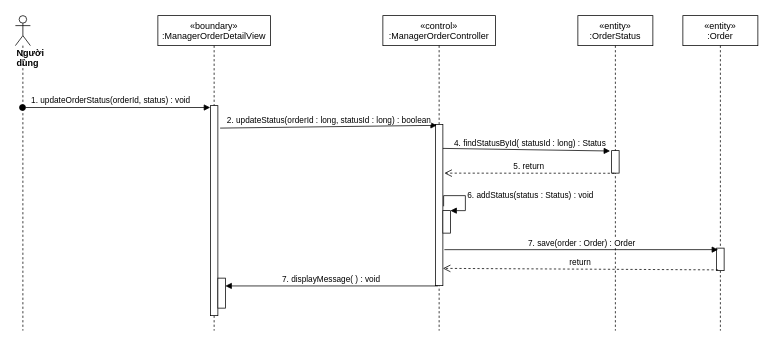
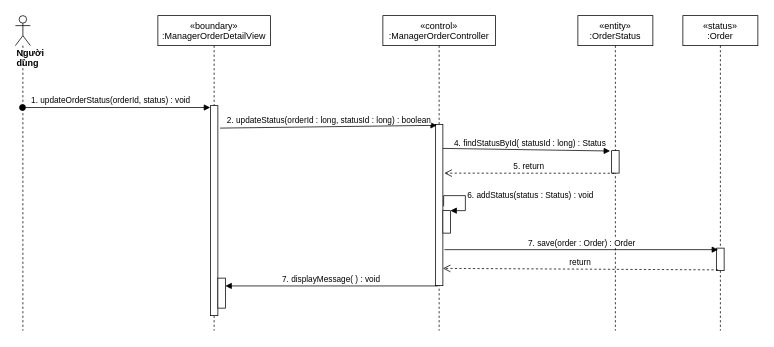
node "«entity» :Order": label "«entity» :Order" -> "«status» :Order"
